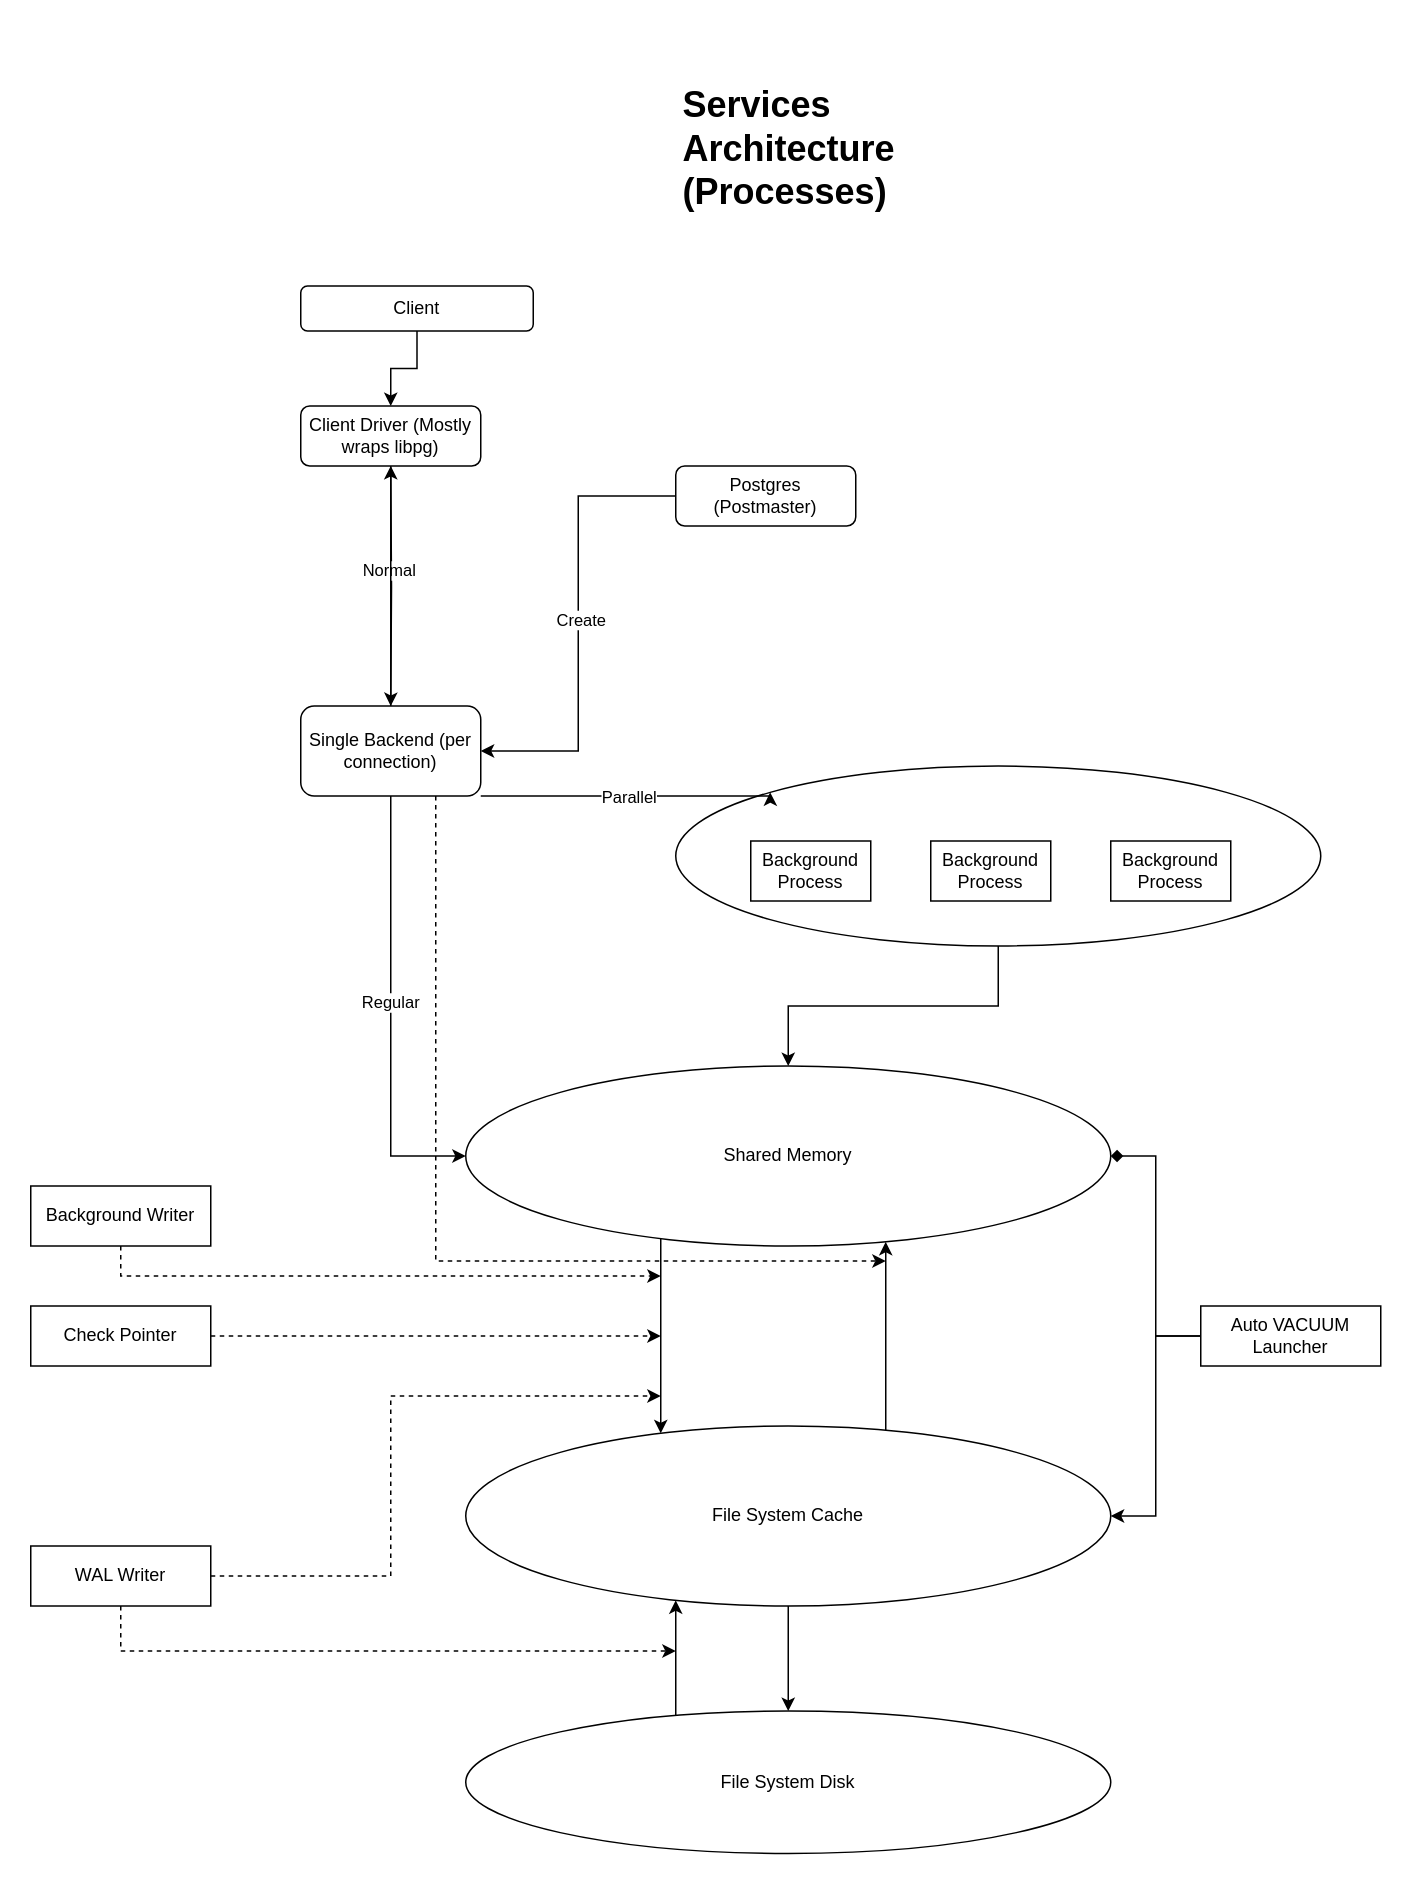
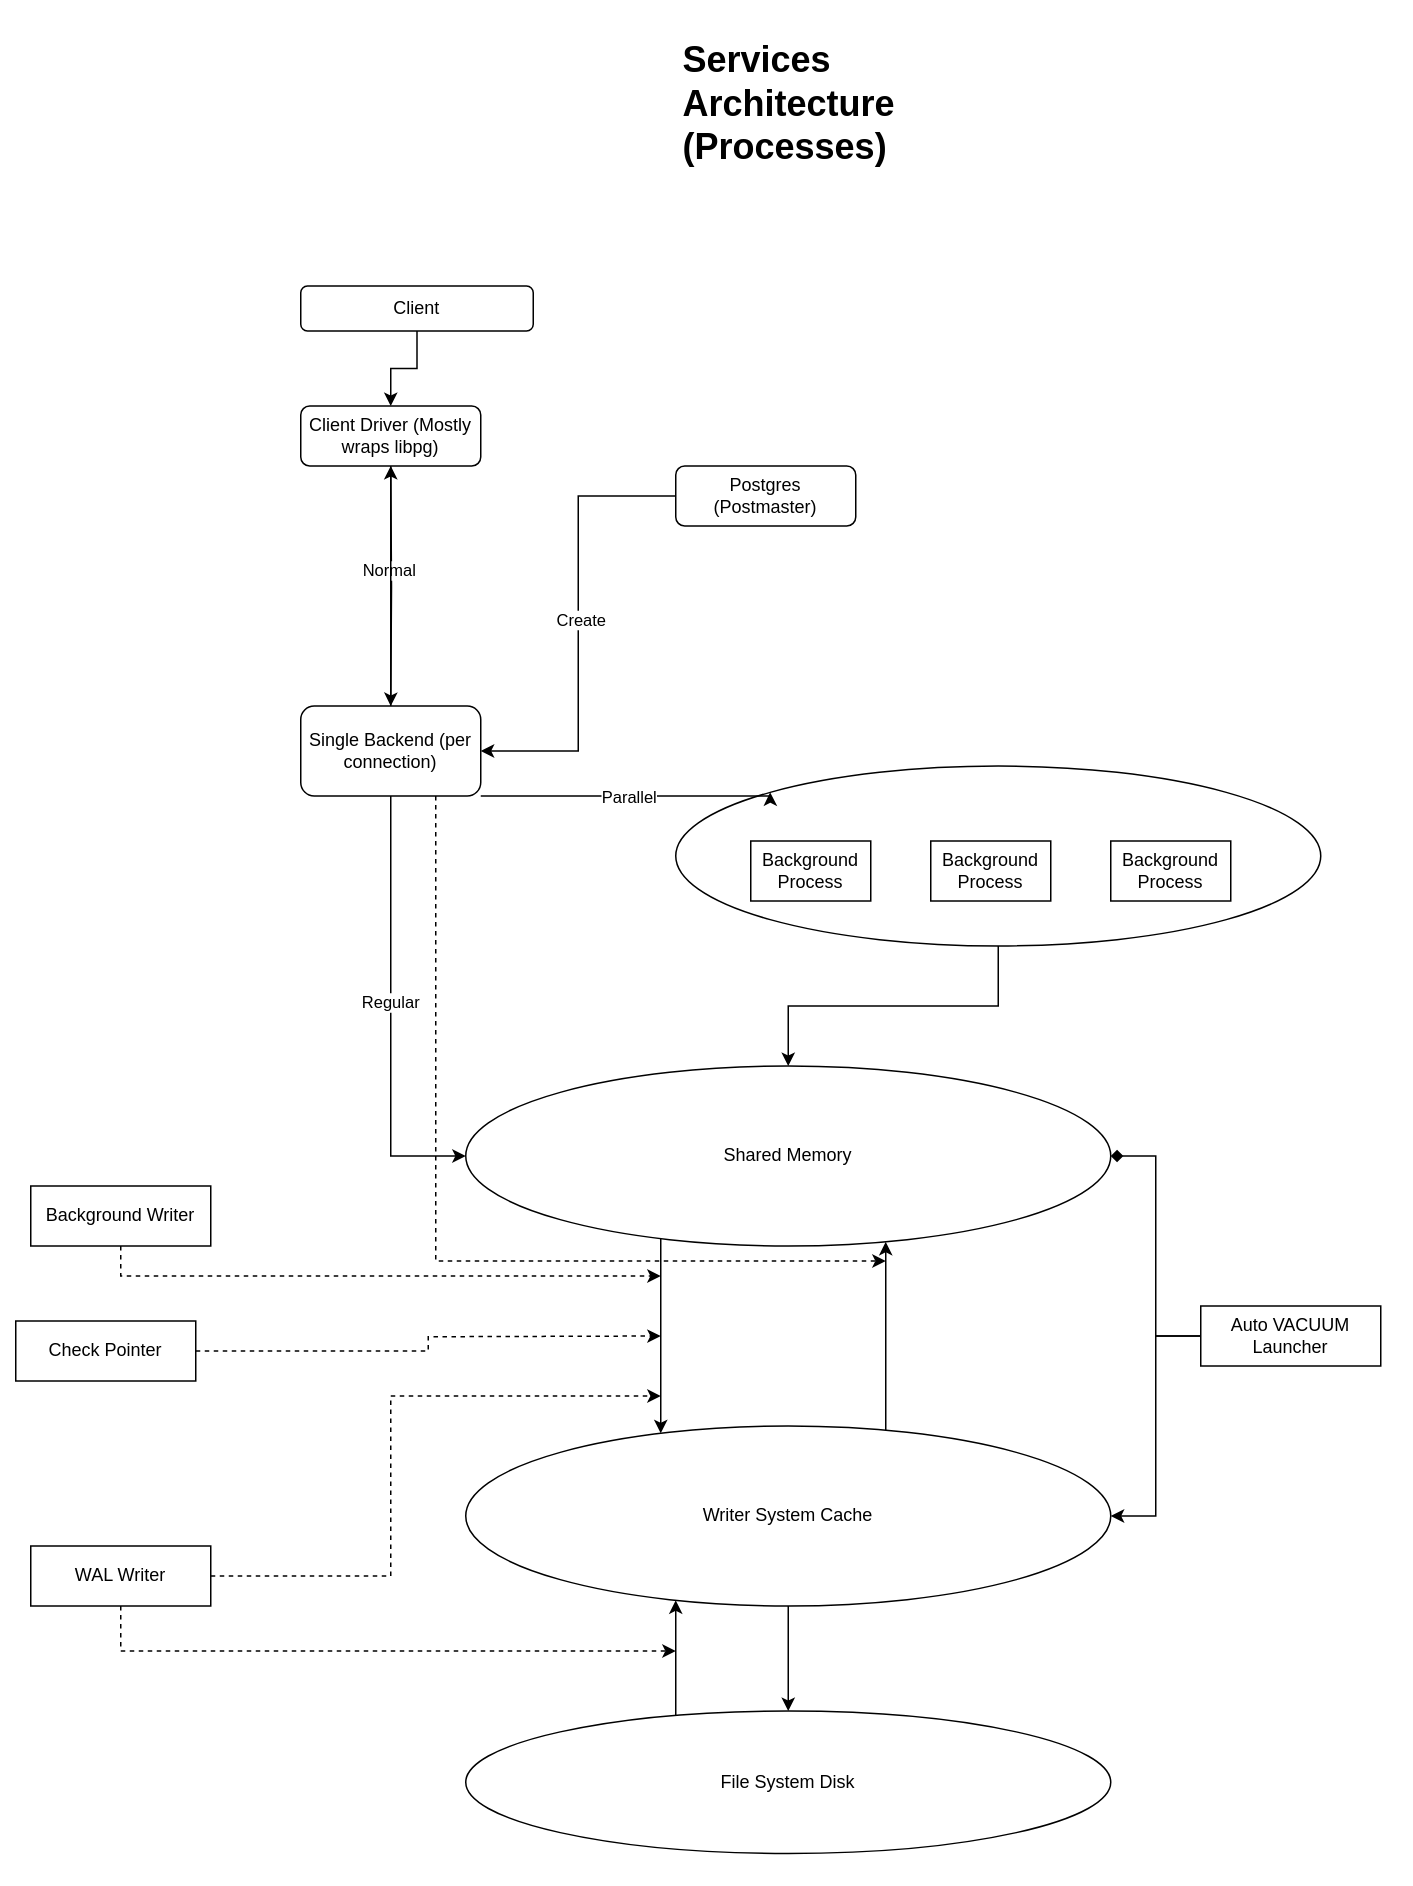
node "Services Architecture (Processes)": moved (818, 166) -> (818, 121)
node "Check Pointer": moved (121, 1336) -> (106, 1351)
node "File System Cache": label "File System Cache" -> "Writer System Cache"
